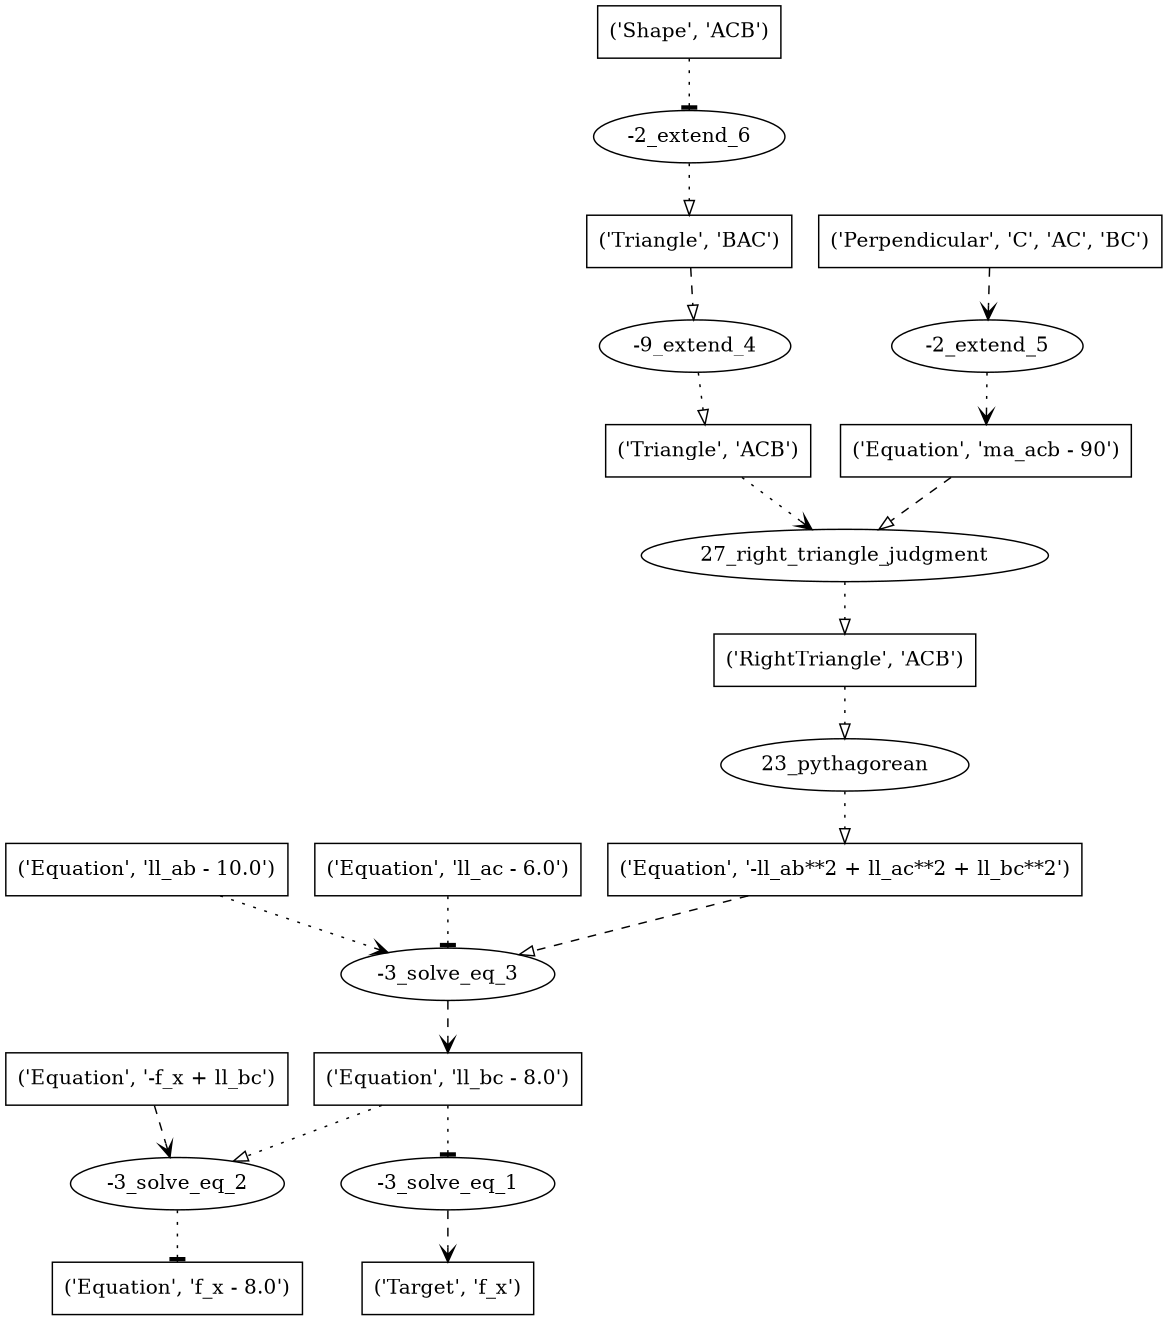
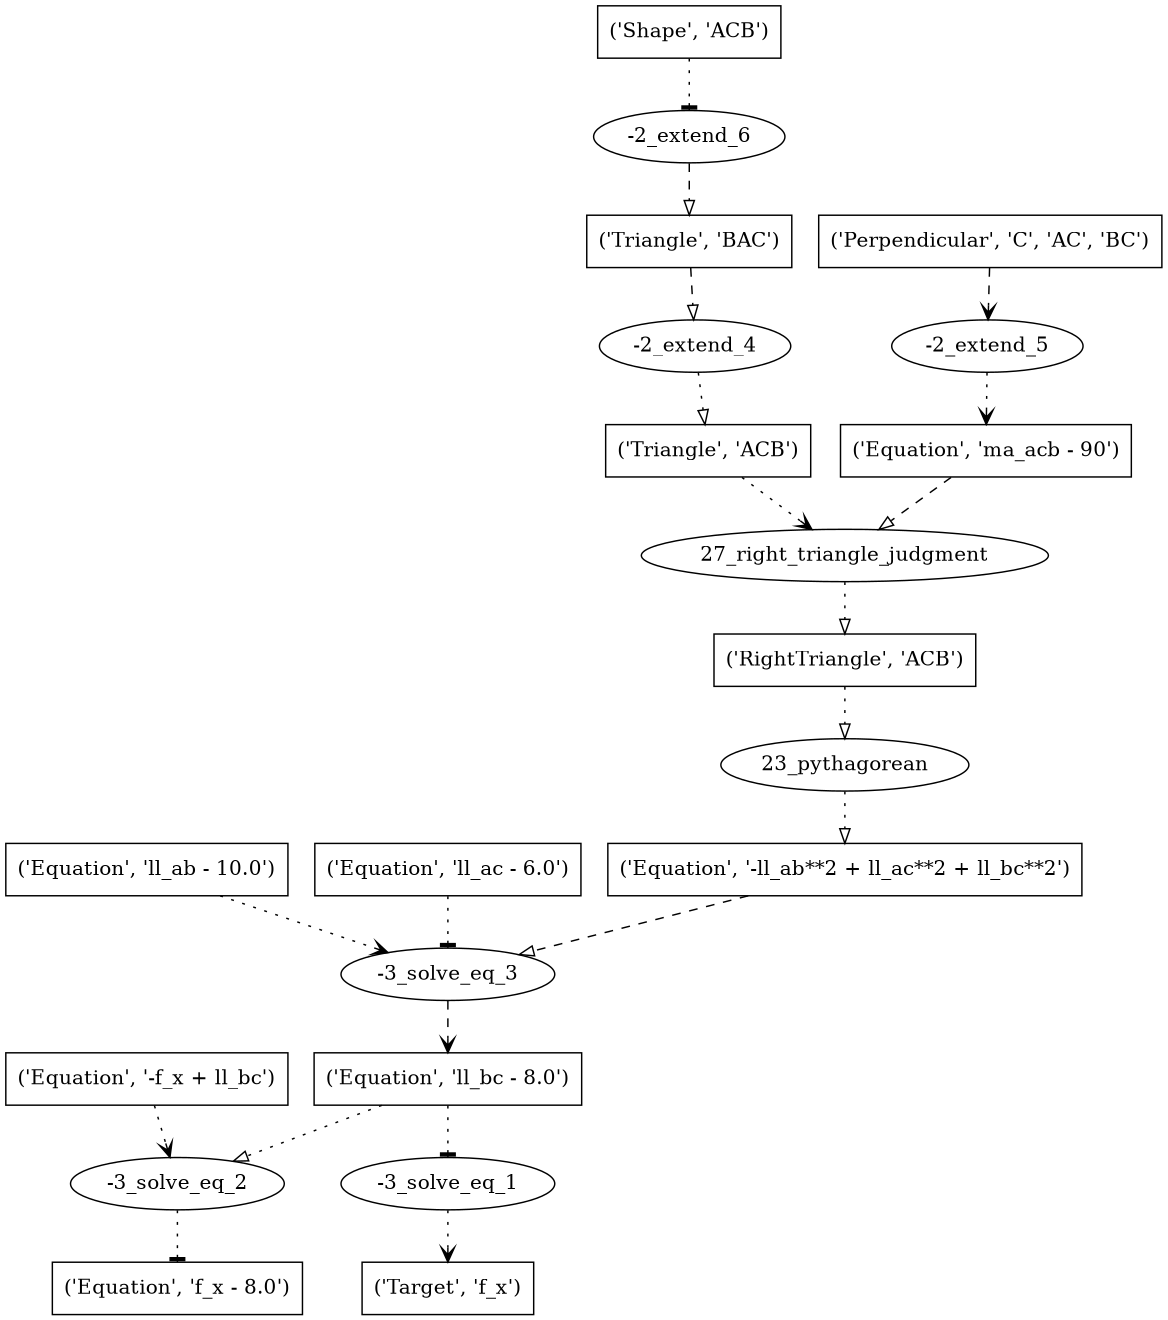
edge "-2_extend_6" -> "('Triangle', 'BAC')": style dotted -> dashed
node "-9_extend_4": label "-9_extend_4" -> "-2_extend_4"
edge "('Equation', '-f_x + ll_bc')" -> "-3_solve_eq_2": style dashed -> dotted
edge "-3_solve_eq_1" -> "('Target', 'f_x')": style dashed -> dotted
